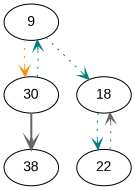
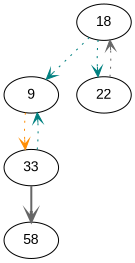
edge "9" -> "18": reversed
node "30": label "30" -> "33"
node "38": label "38" -> "58"
